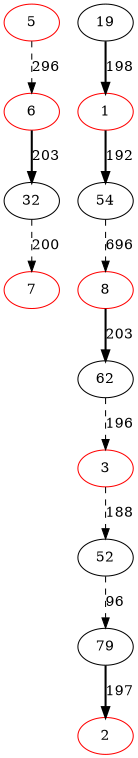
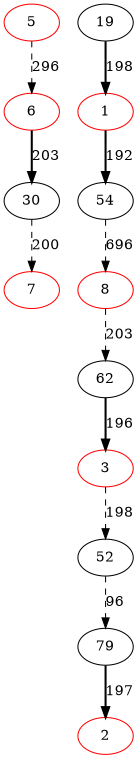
node "32": label "32" -> "30"
edge "8" -> "62": style bold -> dashed
edge "62" -> "3": style dashed -> bold
edge "3" -> "52": label "188" -> "198"
